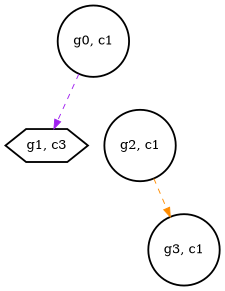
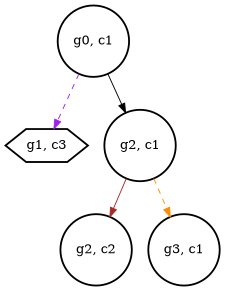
edge "g0, c1" -> "g2, c1": added
node "g2, c2": added
